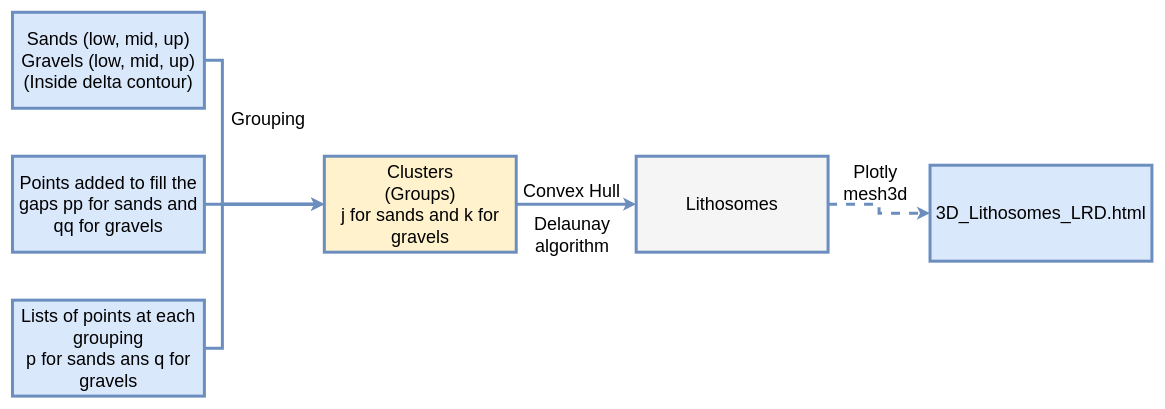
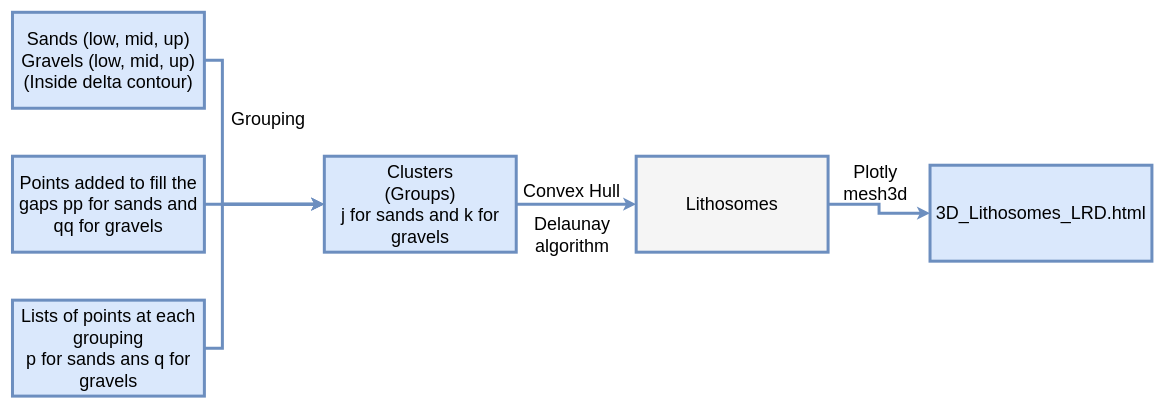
node "Clusters (Groups) j for sands and k for gravels": fillcolor #fff2cc -> #dae8fc
edge "Lithosomes" -> "3D_Lithosomes_LRD.html": style dashed -> solid
